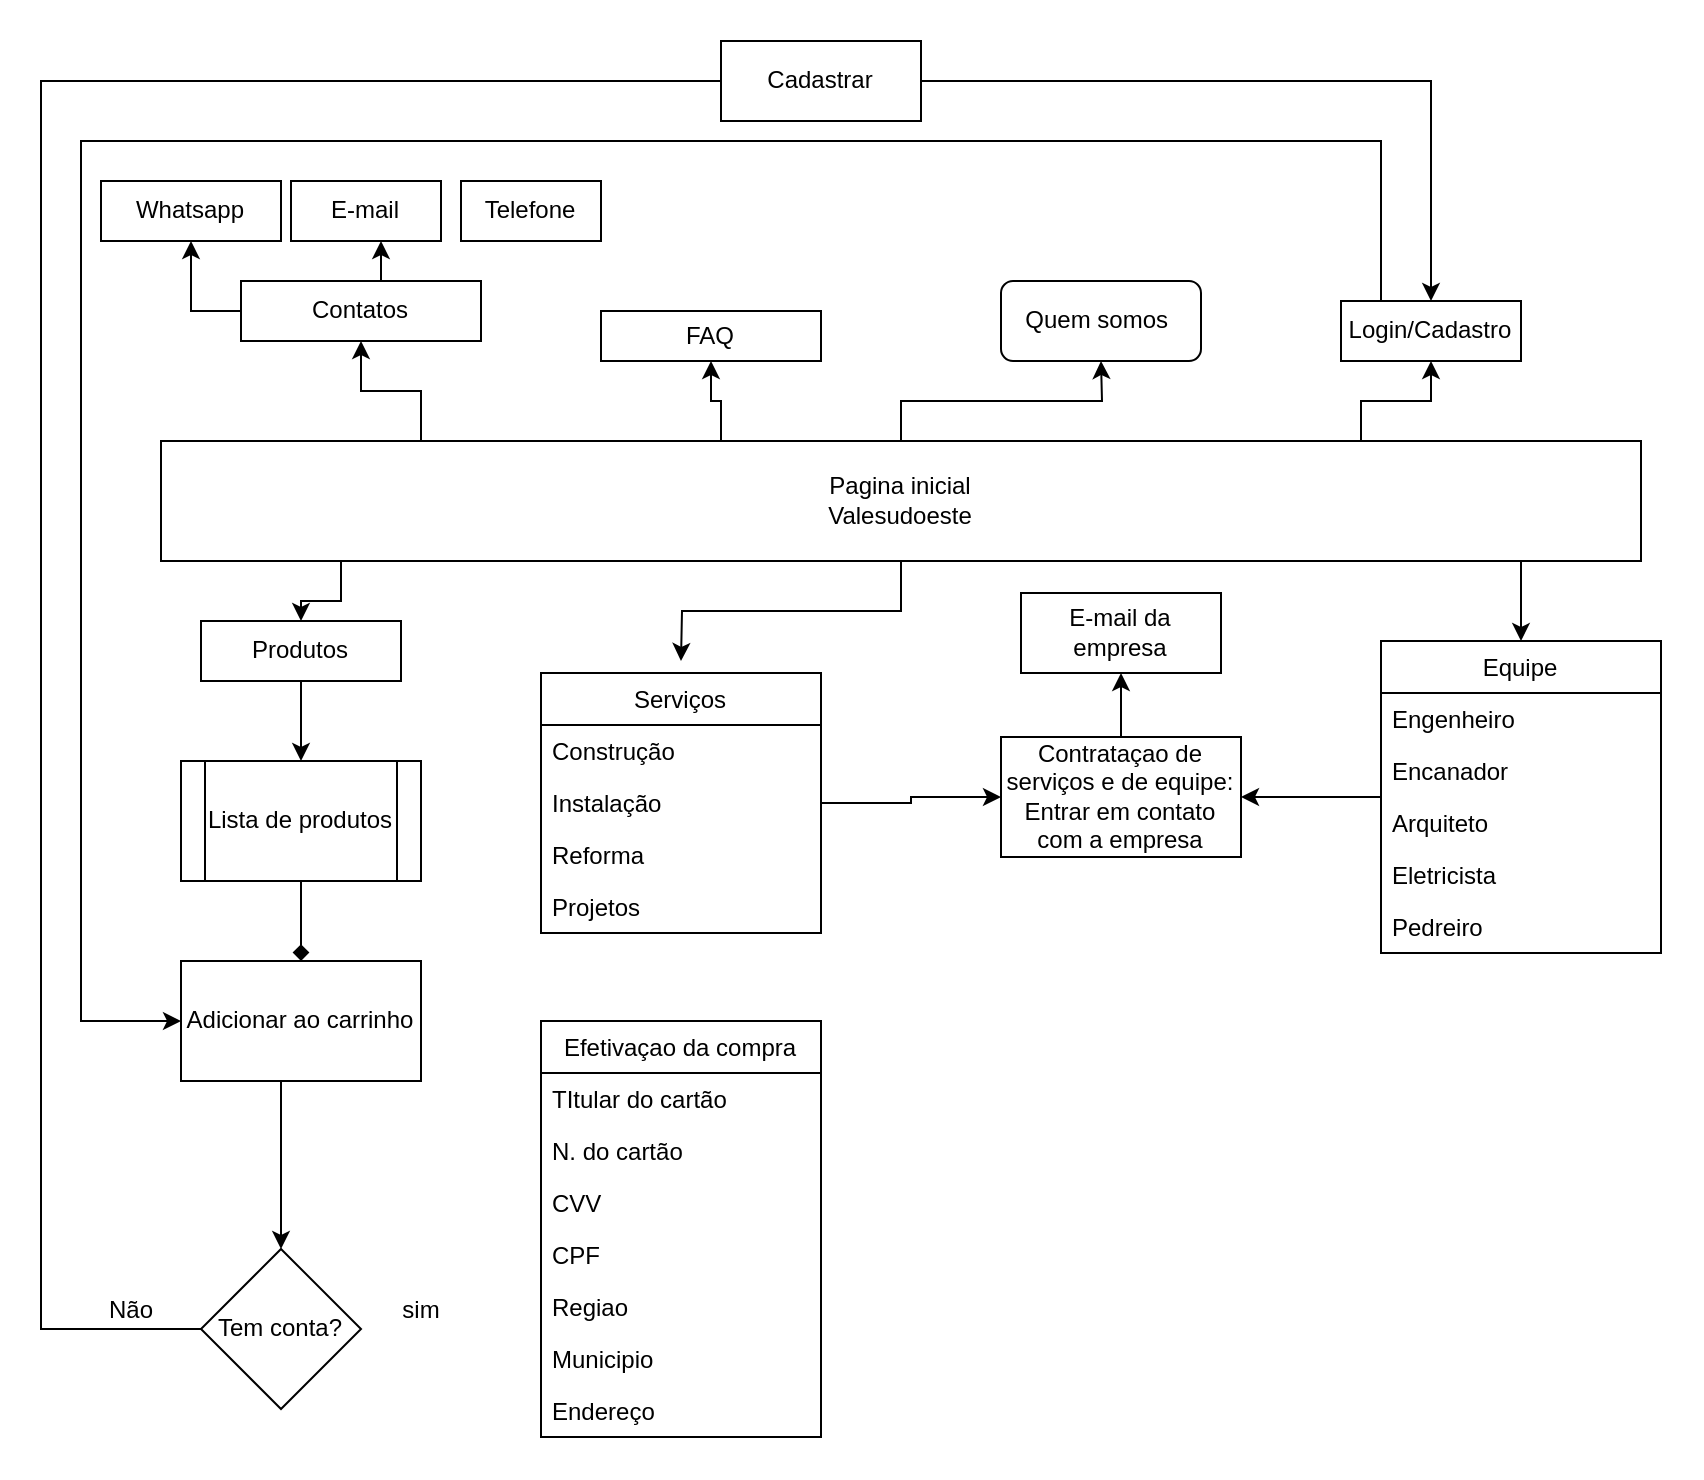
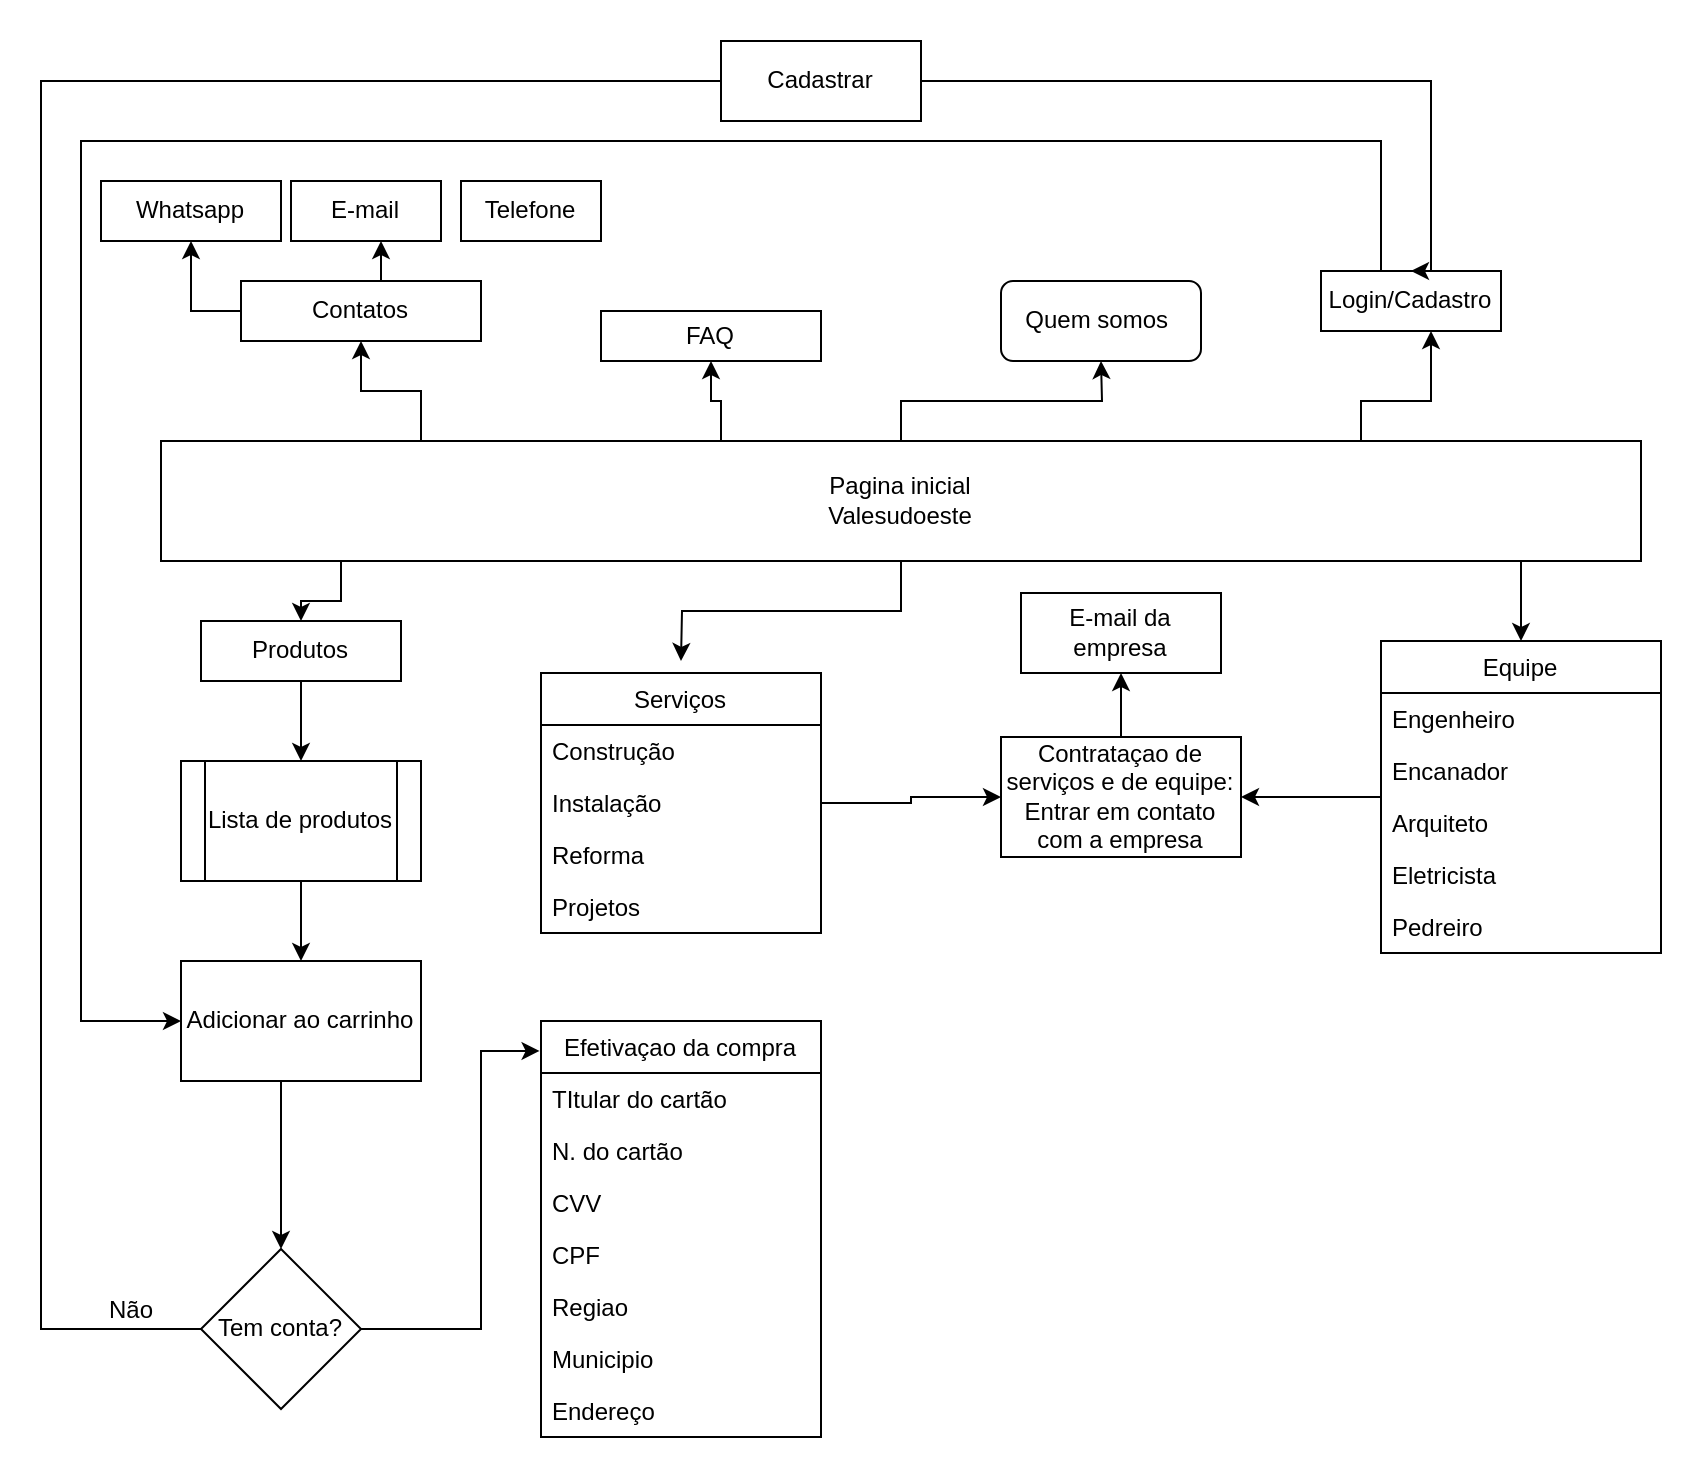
node "Login/Cadastro": moved (1431, 331) -> (1411, 301)
edge "Lista de produtos" -> "Adicionar ao carrinho": arrowhead diamond -> classic
edge "Tem conta?" -> "Efetivaçao da compra": added
node "sim": removed
